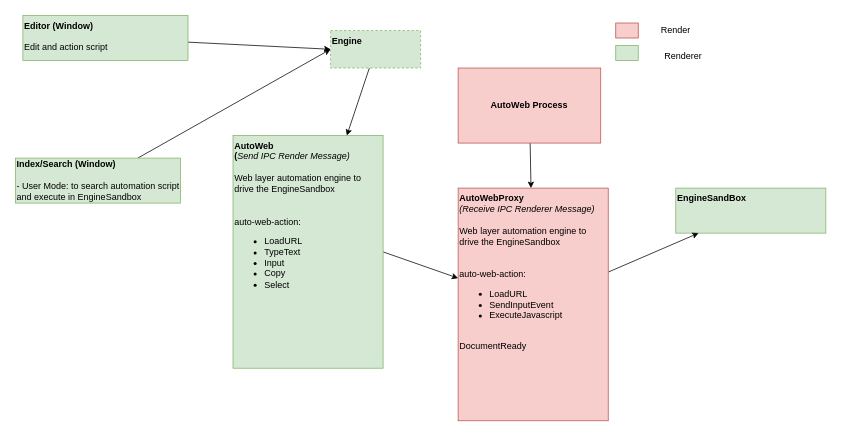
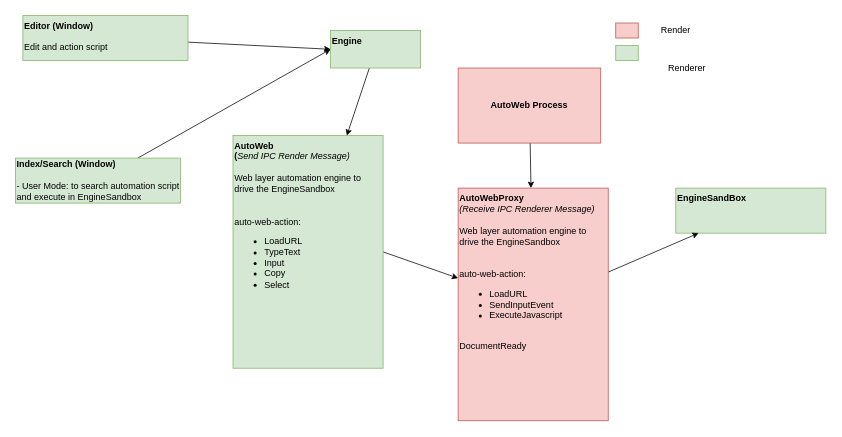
node "Engine": style dashed -> solid
node "Renderer": moved (683, 57) -> (687, 68)
